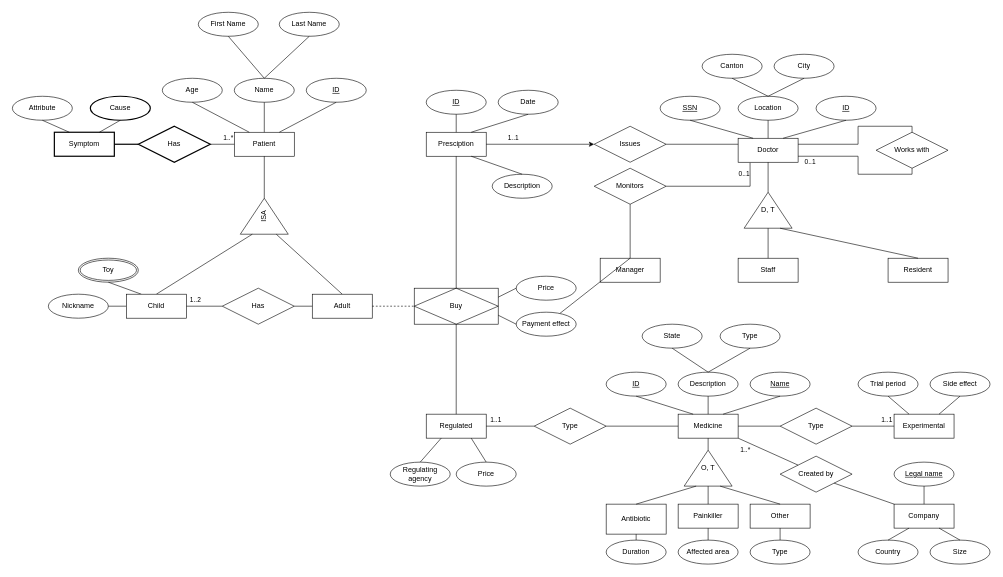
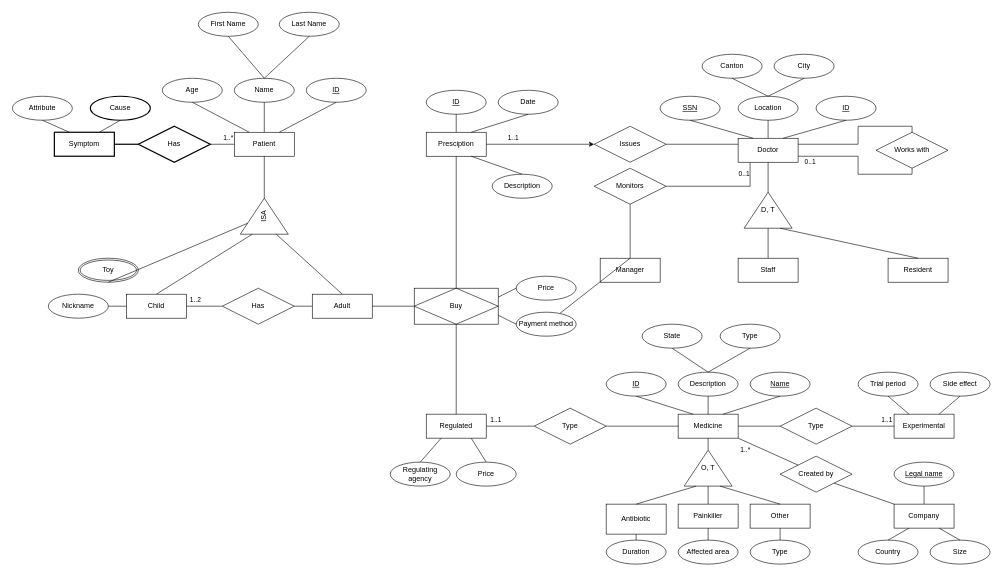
edge "Toy" -- "Child": now "Toy" -- "ISA"
edge "Adult" -- "Buy": style dashed -> solid
node "Payment effect": label "Payment effect" -> "Payment method"
